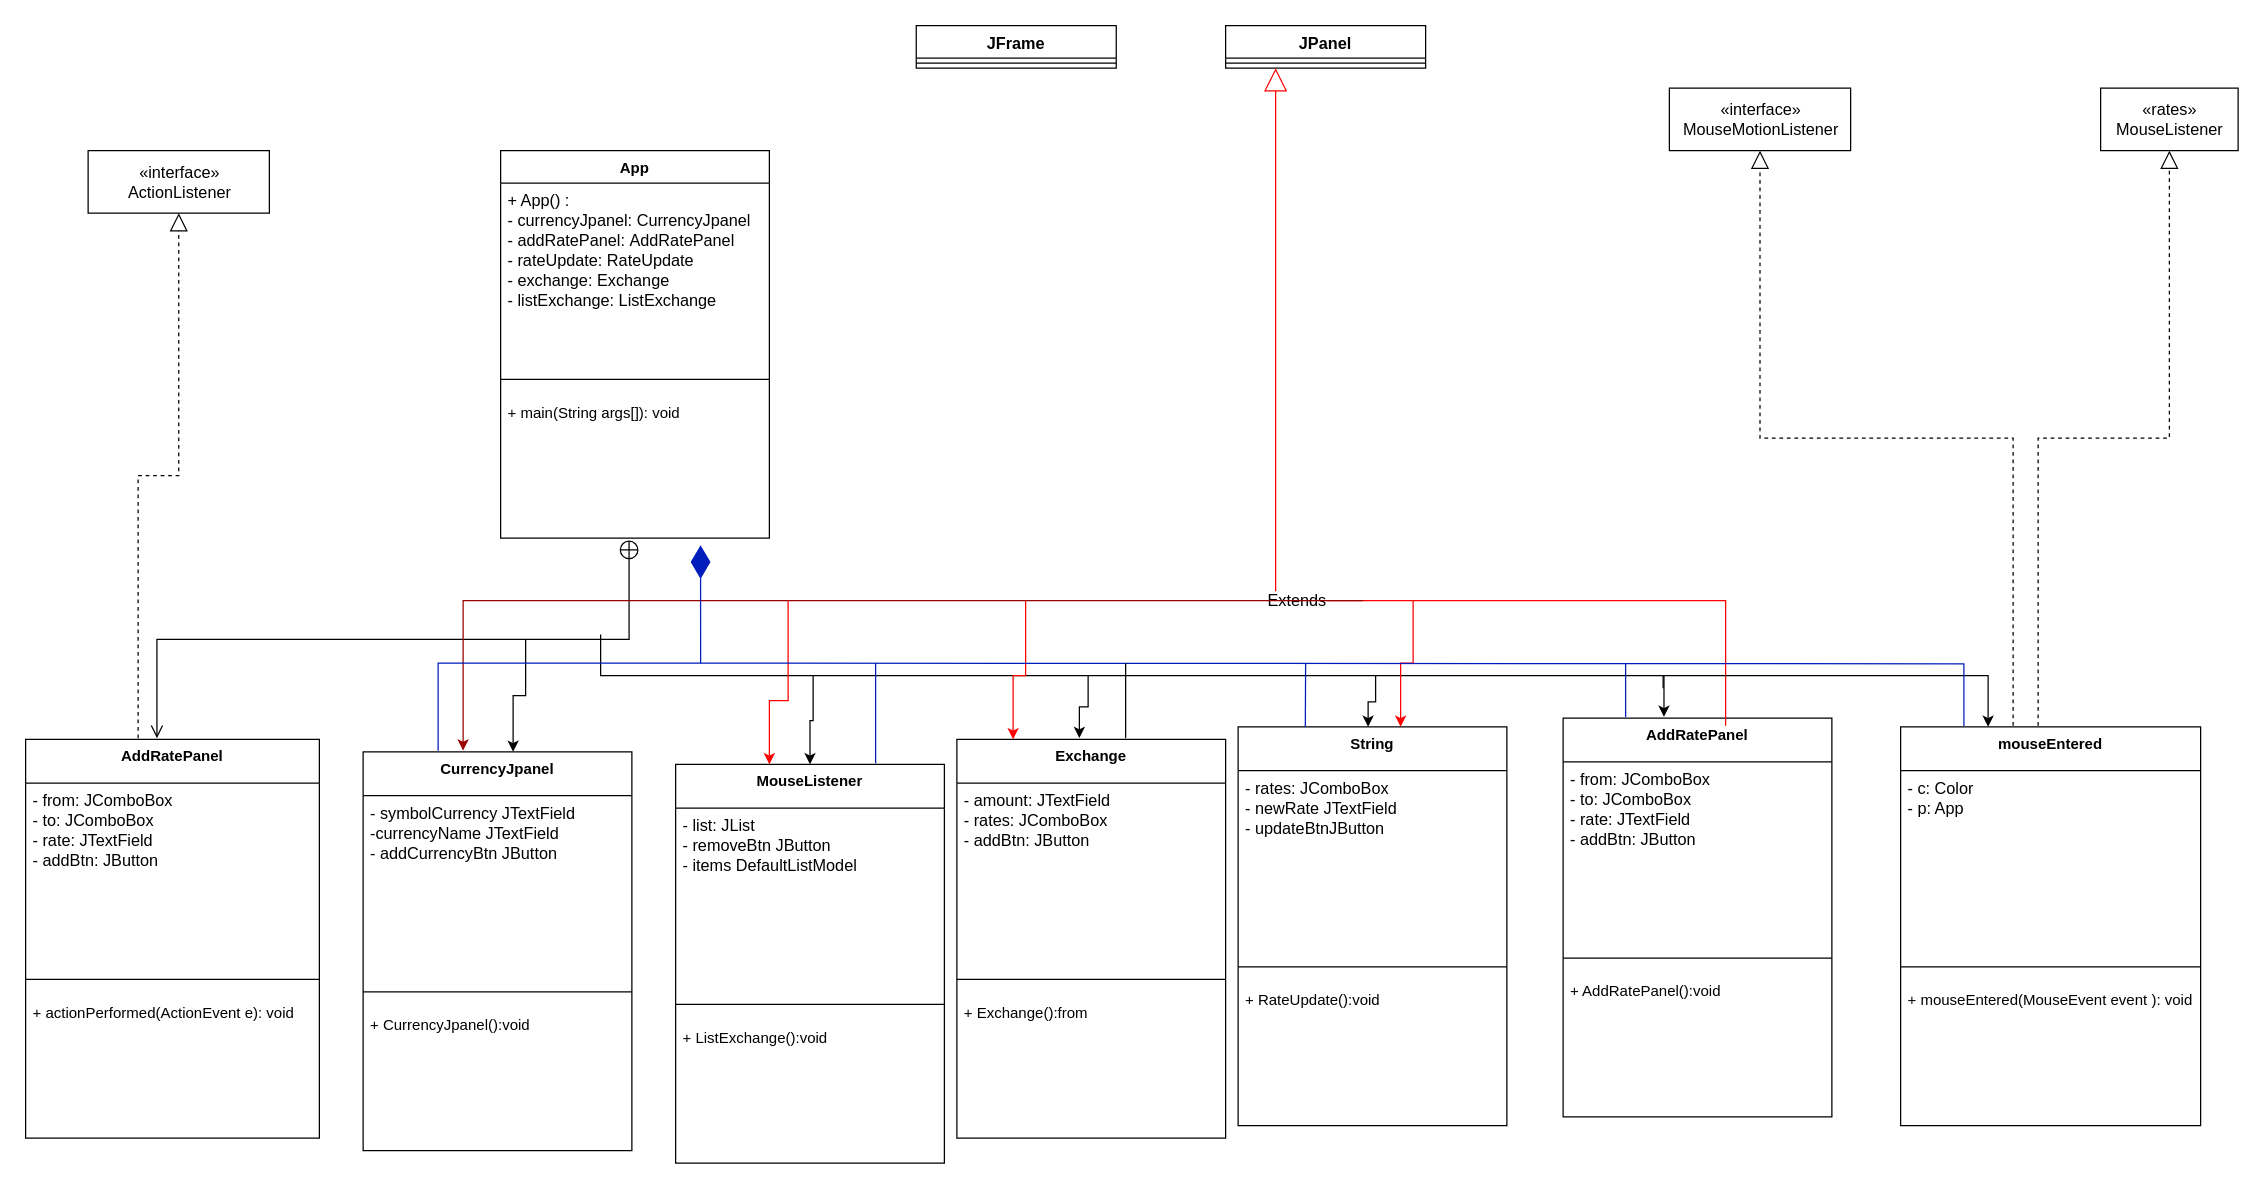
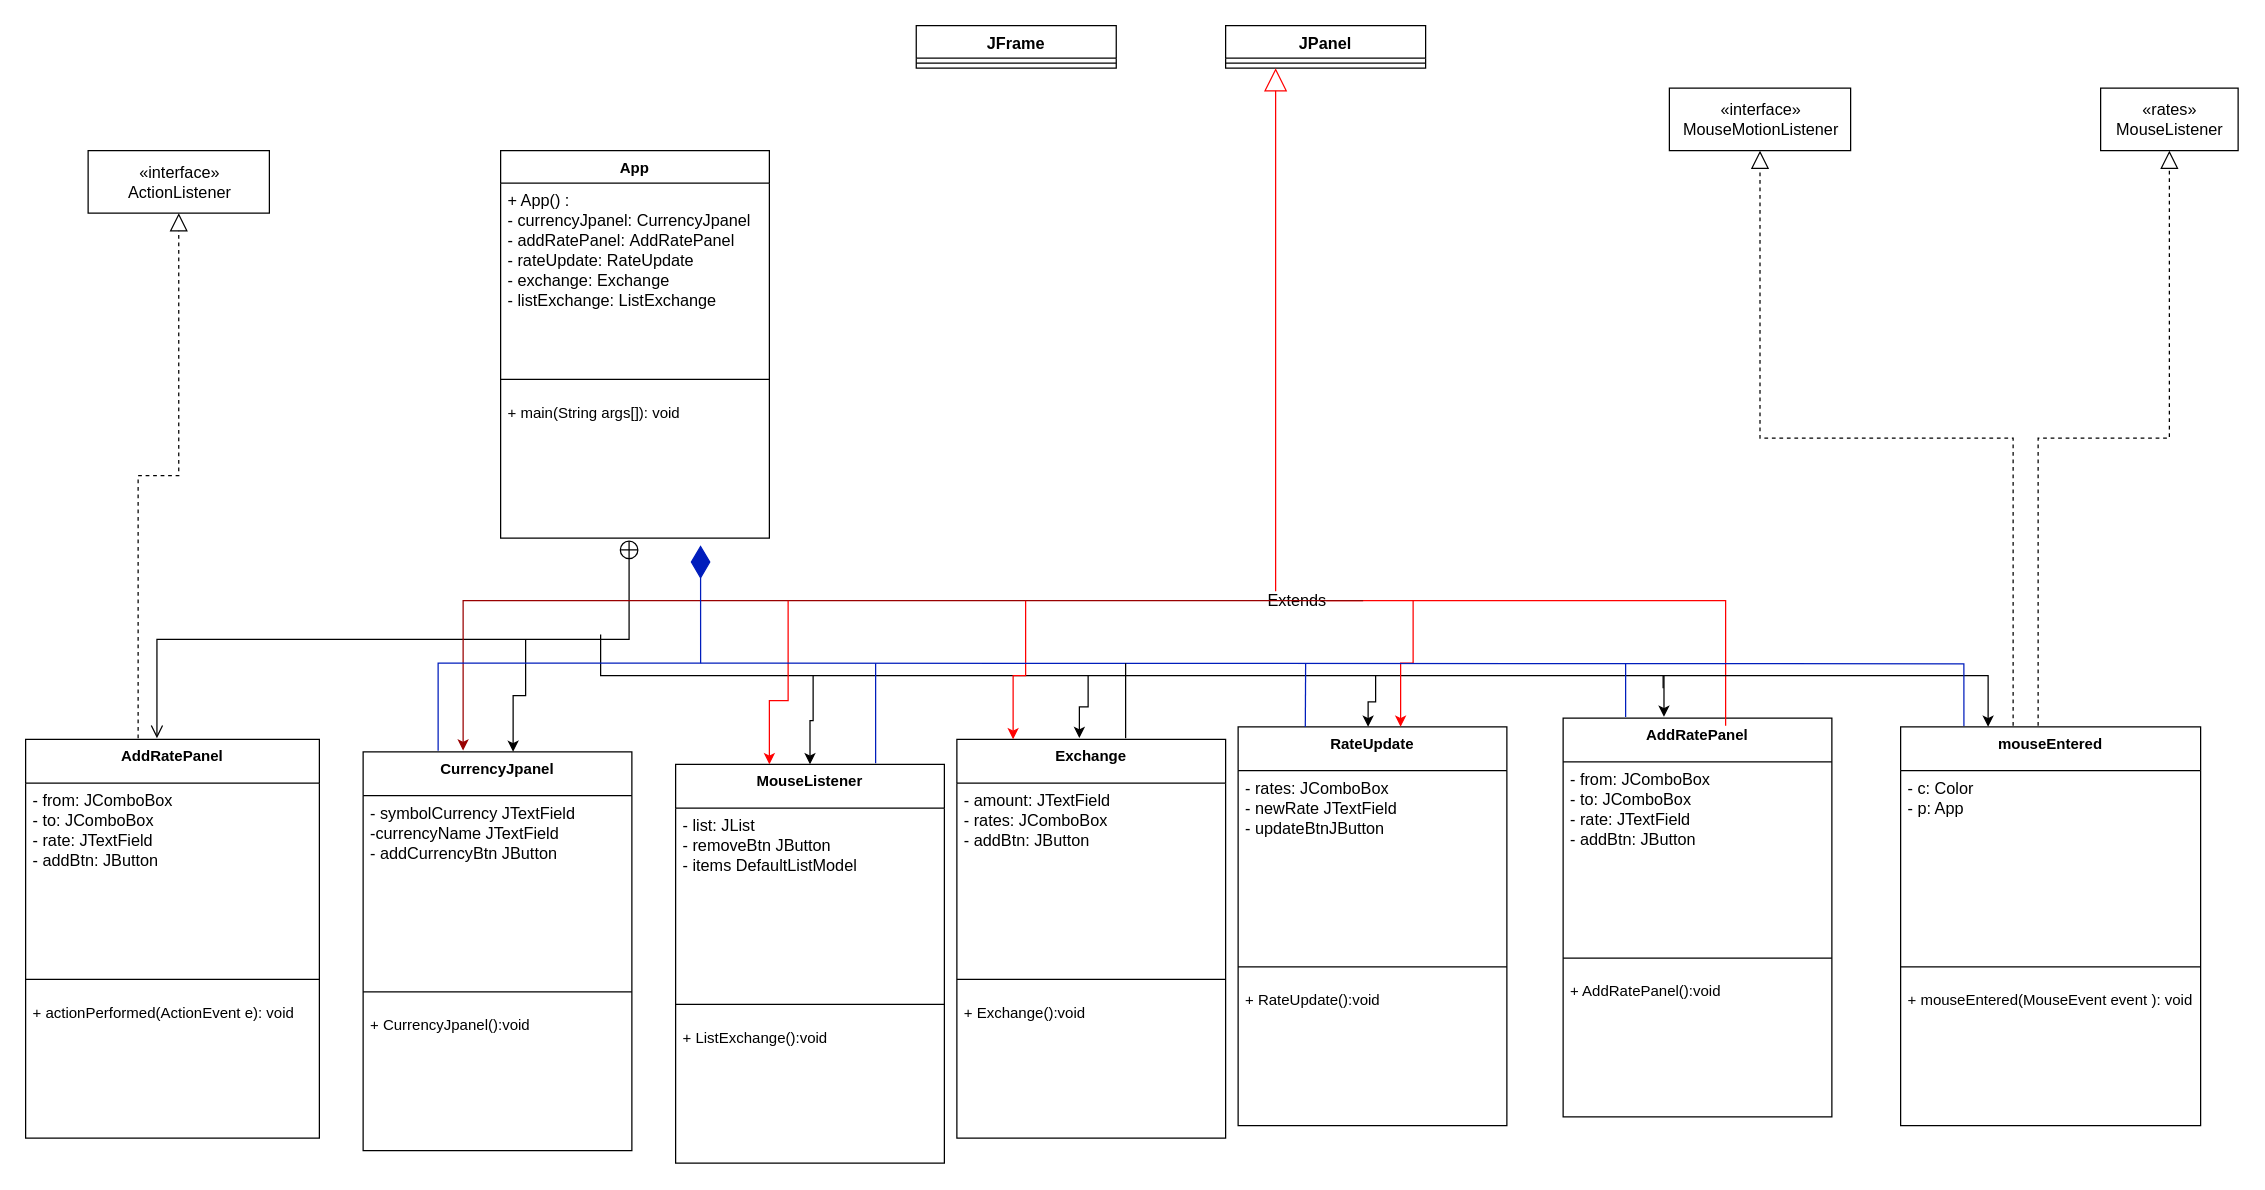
node "String": label "String" -> "RateUpdate"
node "+ Exchange():from": label "+ Exchange():from" -> "+ Exchange():void"
